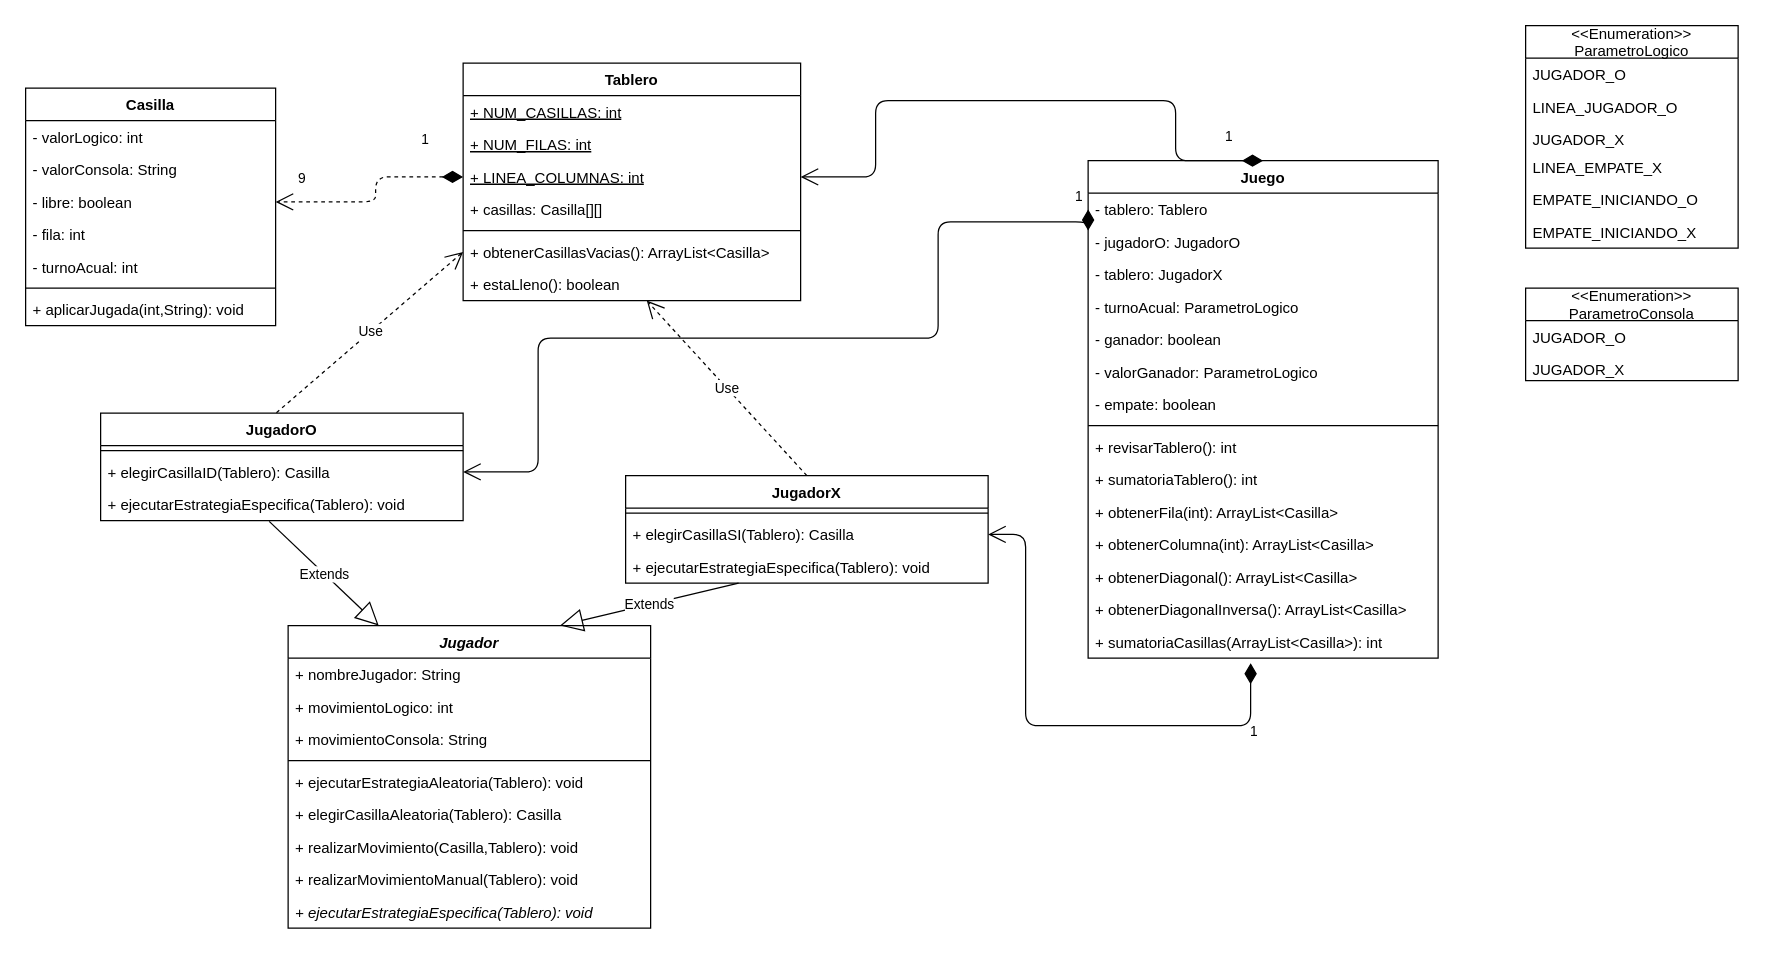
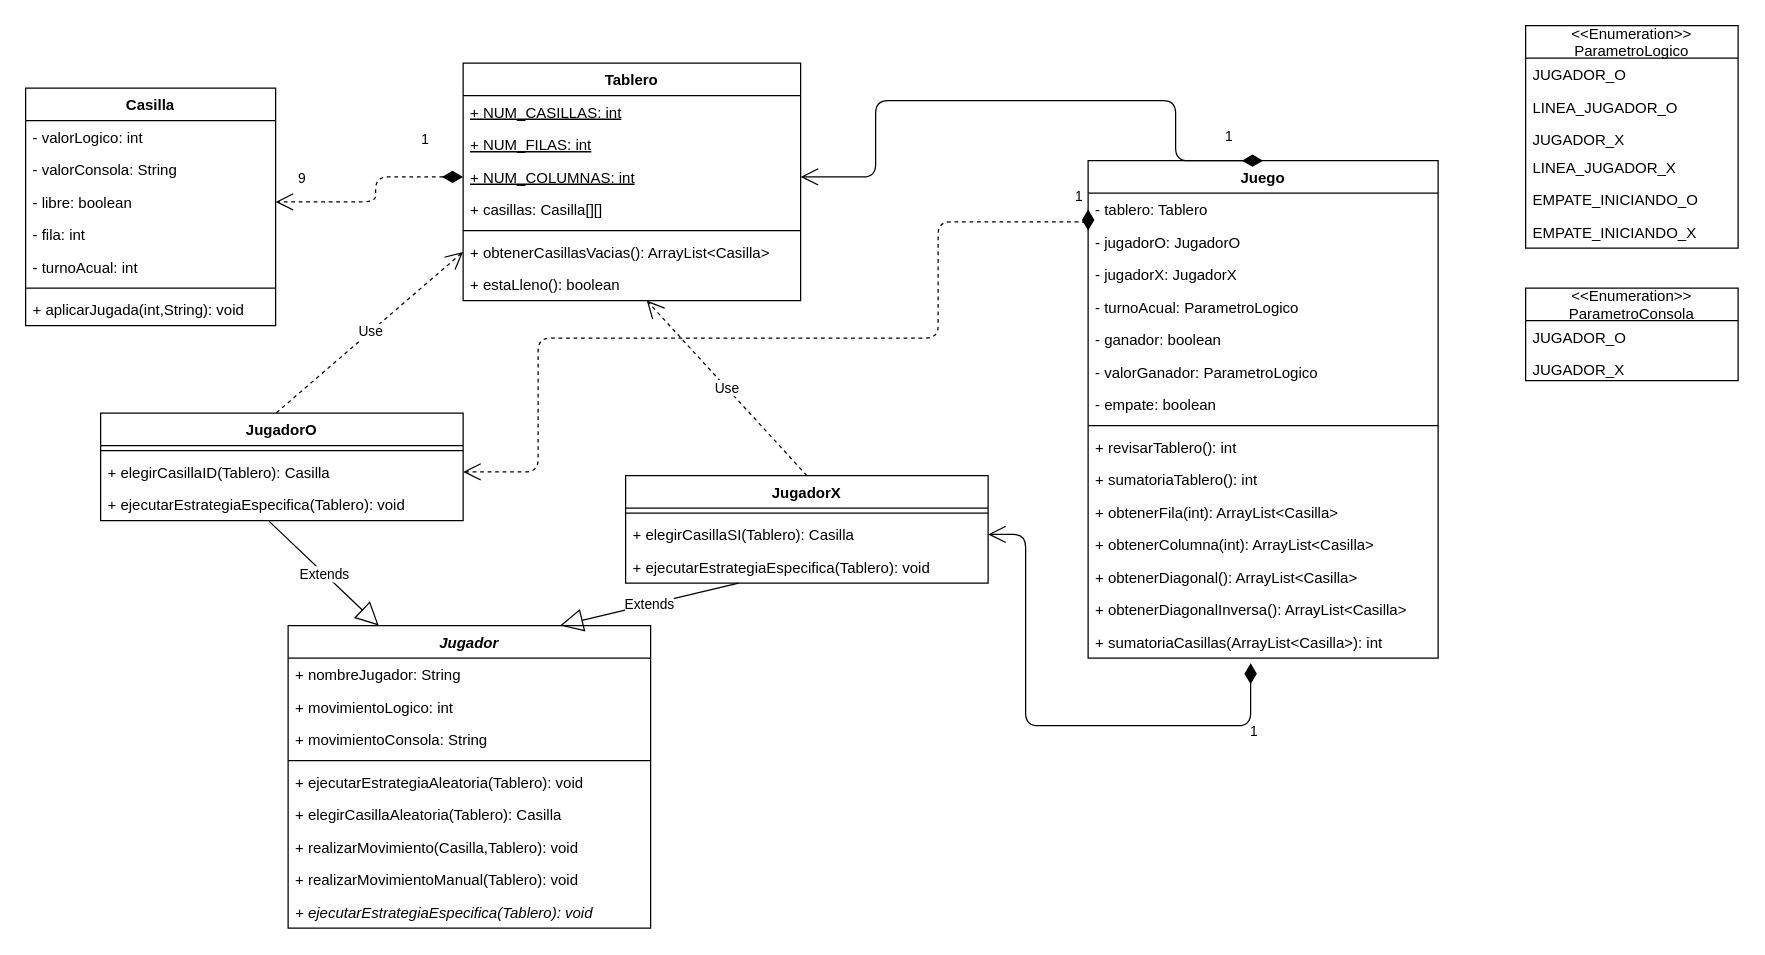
node "LINEA_EMPATE_X": label "LINEA_EMPATE_X" -> "LINEA_JUGADOR_X"
node "+ LINEA_COLUMNAS: int": label "+ LINEA_COLUMNAS: int" -> "+ NUM_COLUMNAS: int"
node "- tablero: JugadorX": label "- tablero: JugadorX" -> "- jugadorX: JugadorX"
edge "- tablero: Tablero" -- "+ elegirCasillaID(Tablero): Casilla": style solid -> dashed
